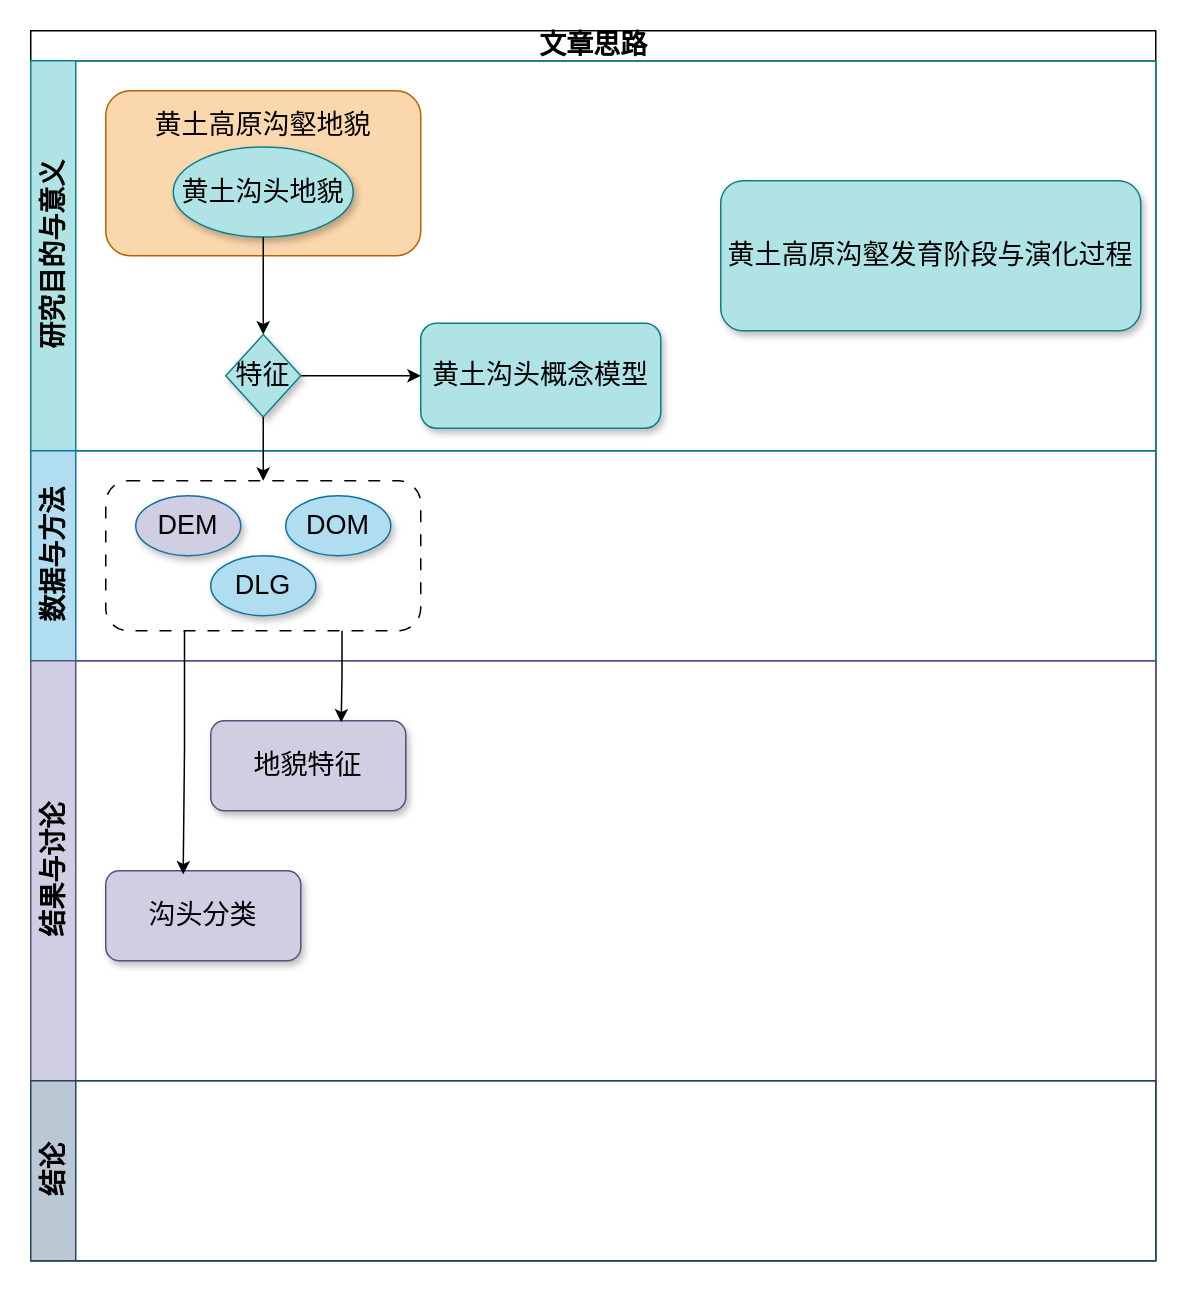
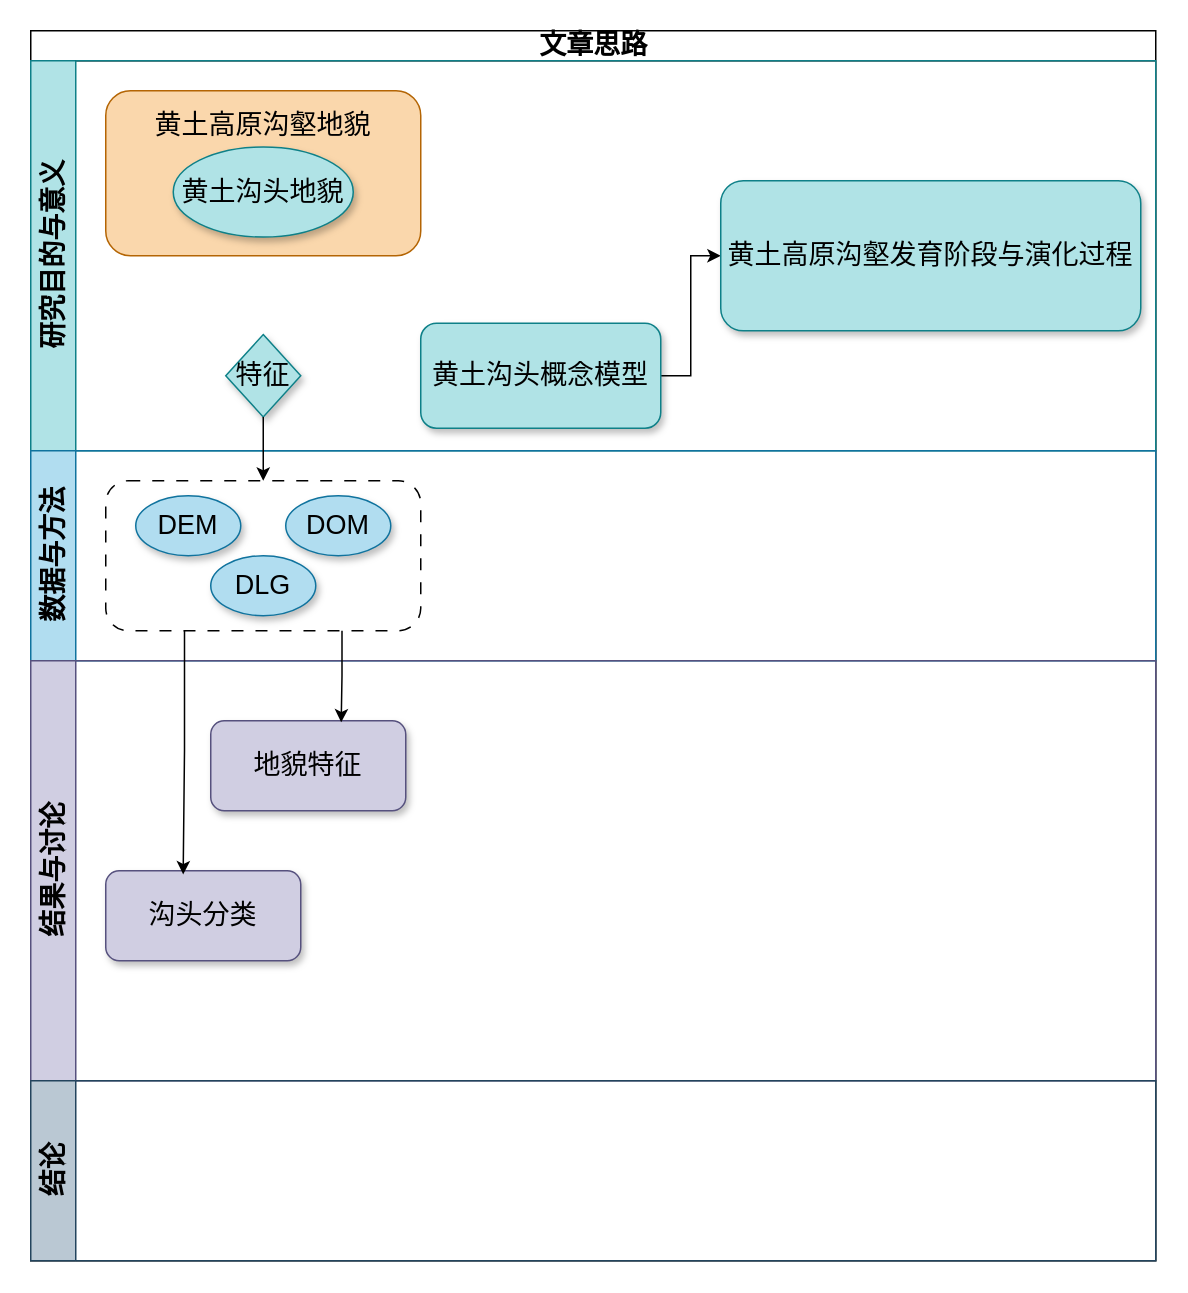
edge "黄土沟头地貌" -> "特征": removed
edge "黄土沟头概念模型" -> "黄土高原沟壑发育阶段与演化过程": added
edge "特征" -> "黄土沟头概念模型": removed
node "DEM": fillcolor #d0cee2 -> #b1ddf0
